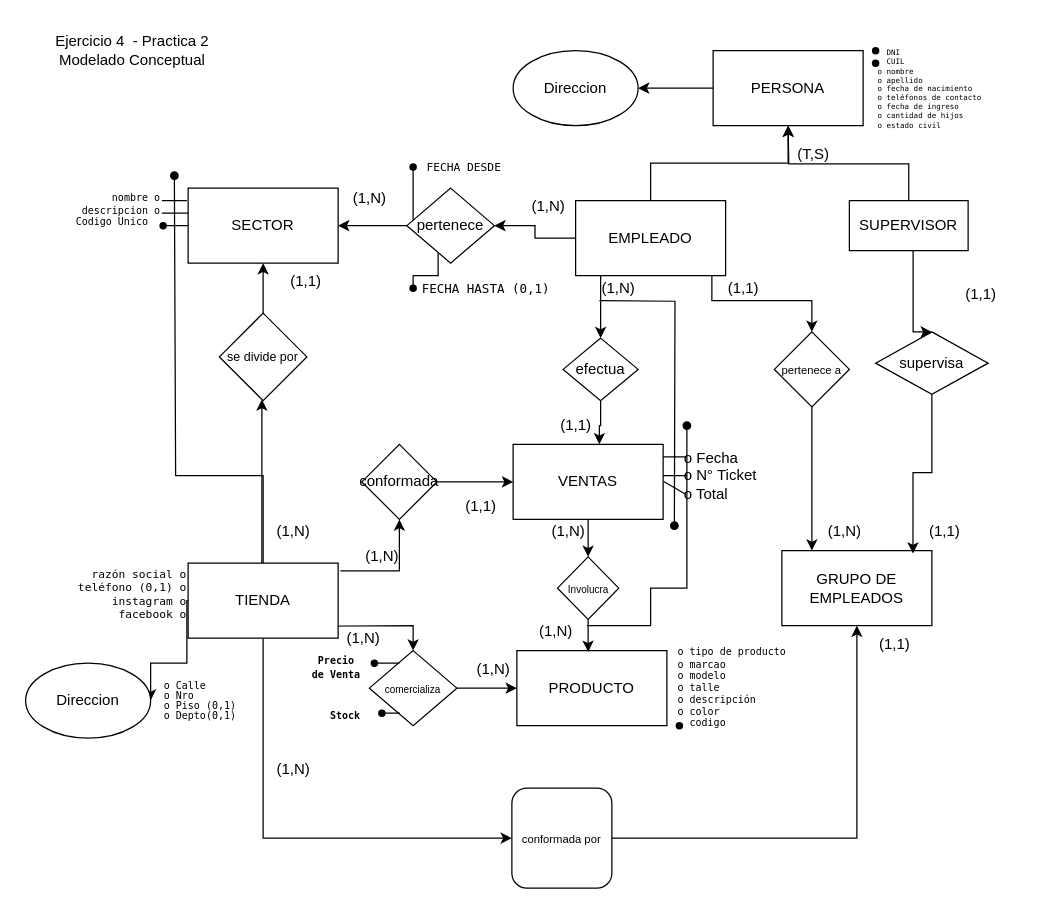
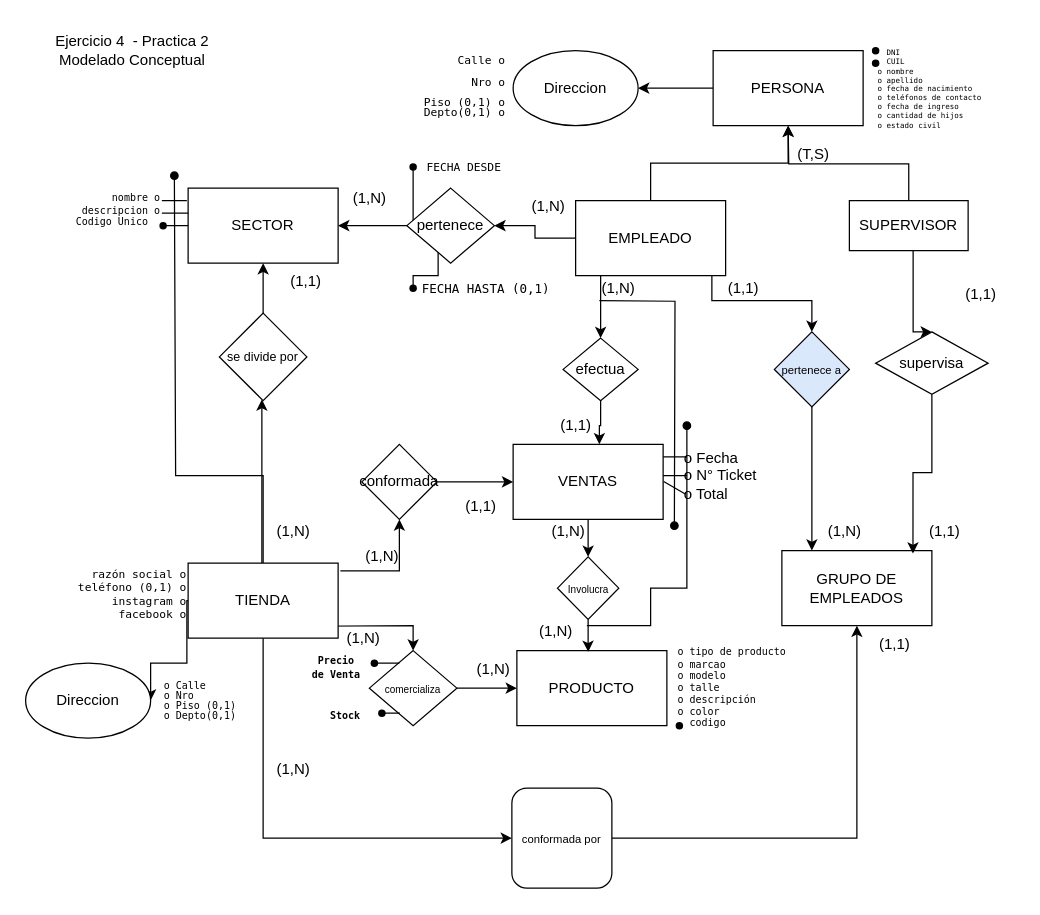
node "Calle oNro oPiso (0,1) o Depto(0,1) o": added
node "pertenece a": fillcolor #ffffff -> #dae8fc
